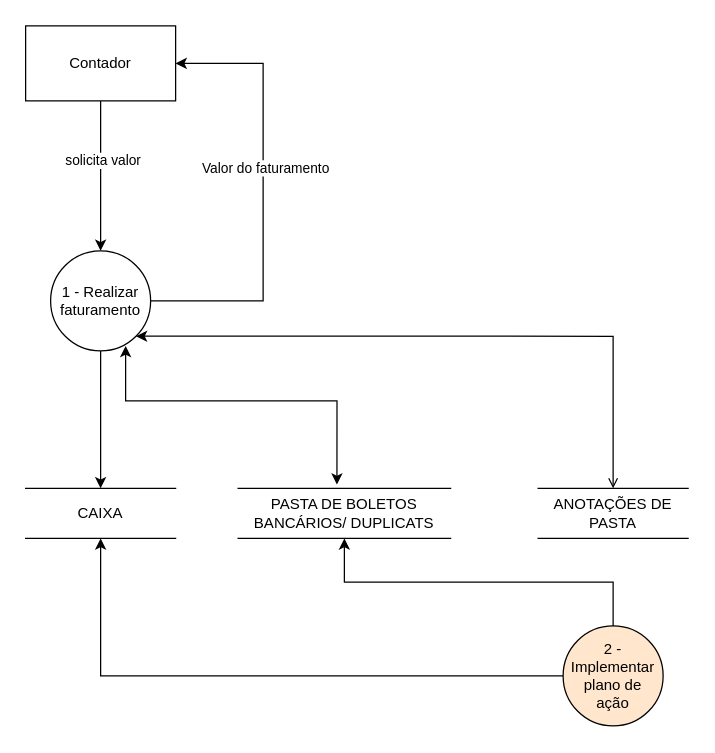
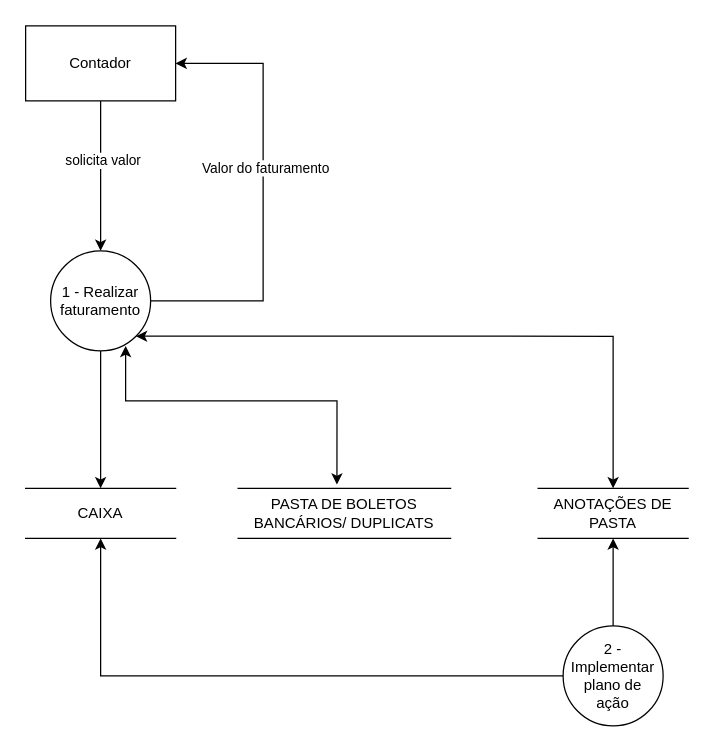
edge "1 - Realizar faturamento" -- "ANOTAÇÕES DE PASTA": arrowhead open -> classic
edge "2 - Implementar plano de ação" -> "PASTA DE BOLETOS BANCÁRIOS/ DUPLICATS": now "2 - Implementar plano de ação" -> "ANOTAÇÕES DE PASTA"
node "2 - Implementar plano de ação": fillcolor #ffe6cc -> #ffffff
